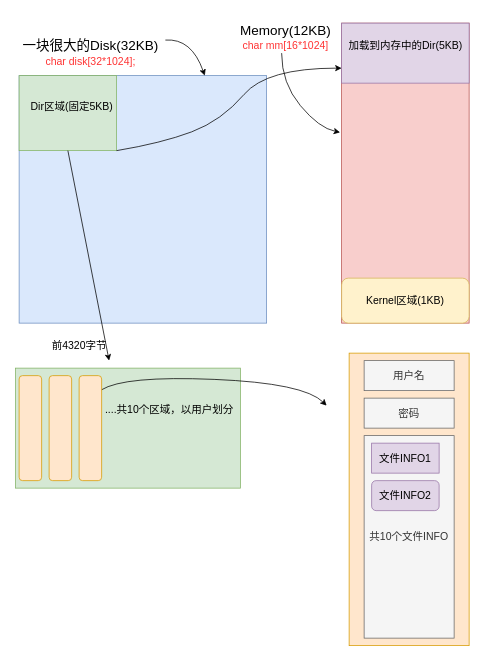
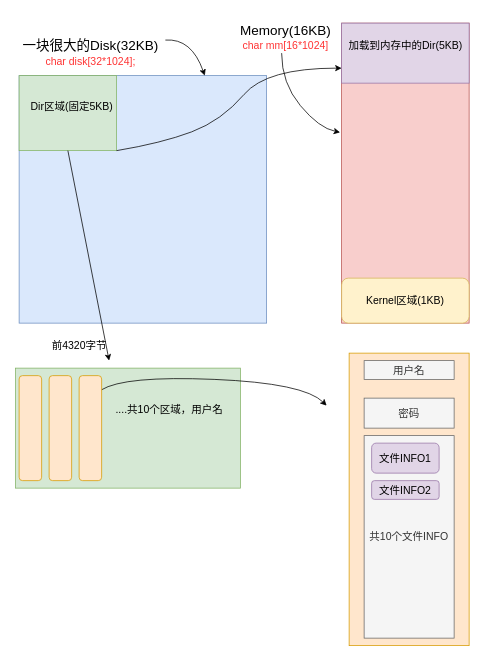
node "Memory(12KB)": label "Memory(12KB)" -> "Memory(16KB)"
node "用户名": size 90x30 -> 90x19
node "....共10个区域，以用户划分": label "....共10个区域，以用户划分" -> "....共10个区域，用户名"
node "文件INFO1": shape rectangle -> rounded rectangle
node "文件INFO2": size 68x30 -> 68x19
